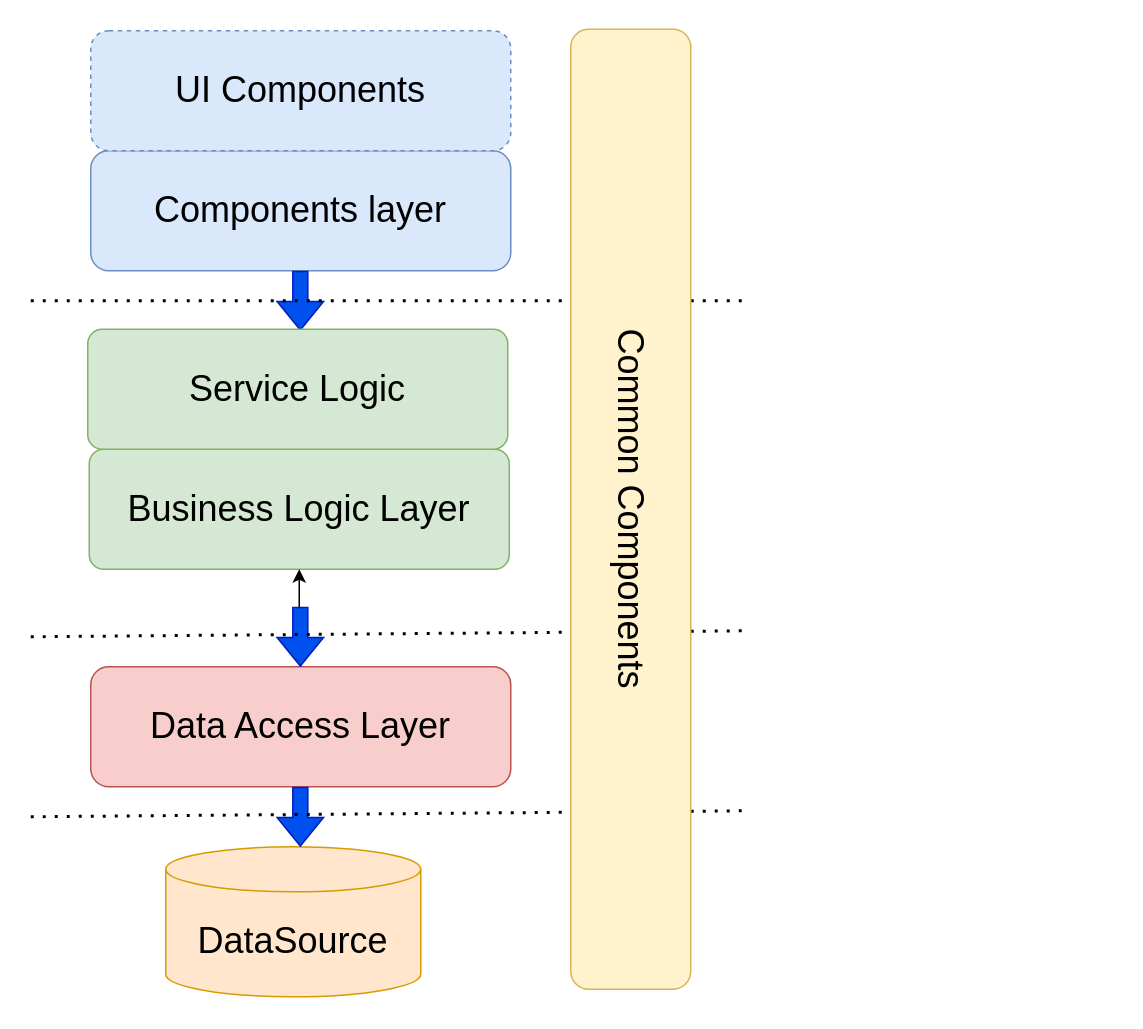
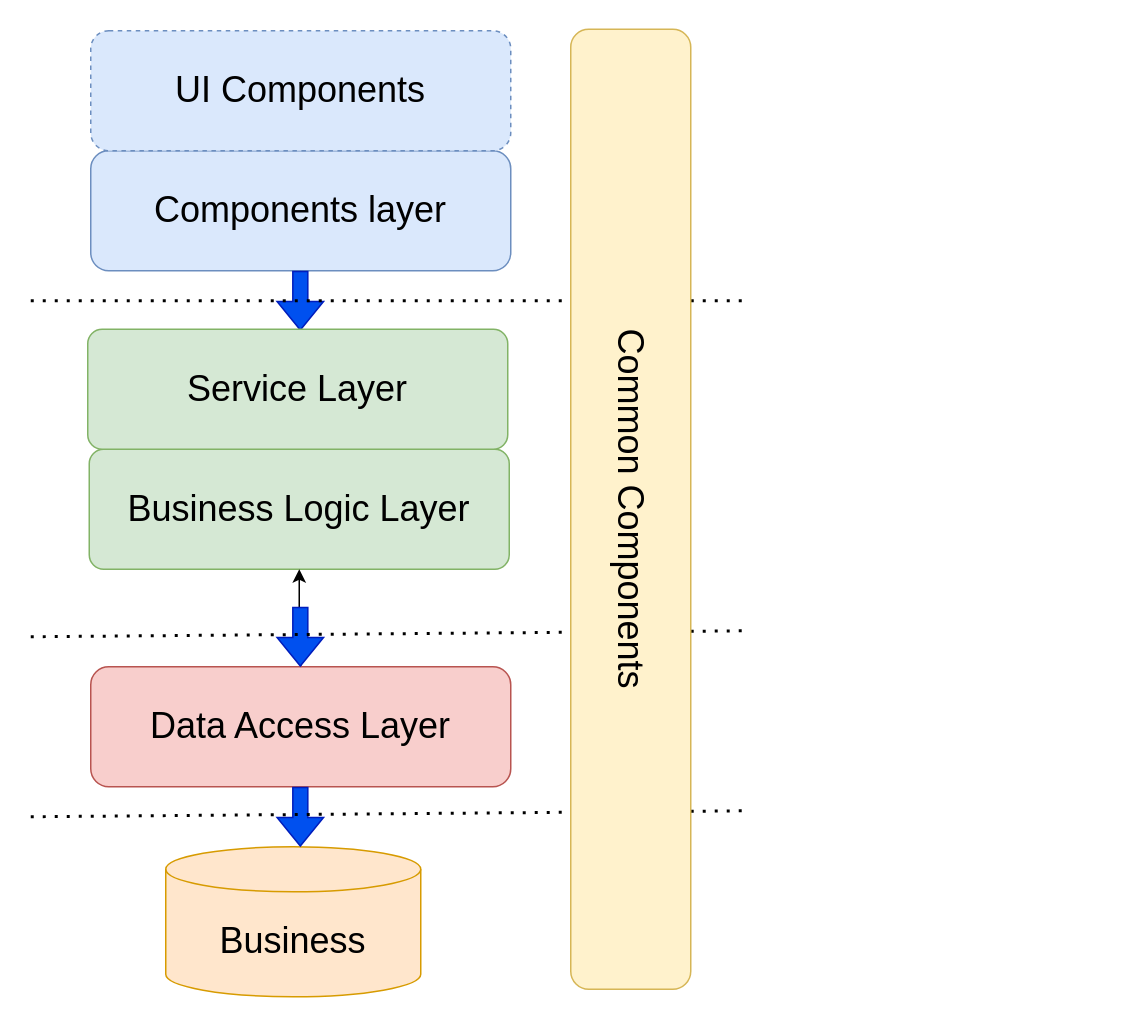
node "Service Logic": label "Service Logic" -> "Service Layer"
node "DataSource": label "DataSource" -> "Business"
